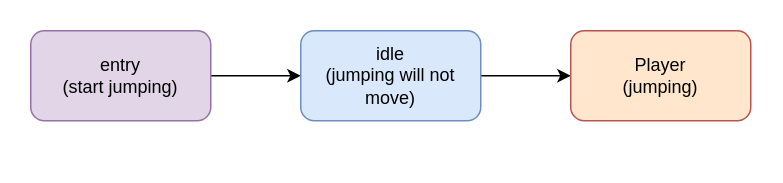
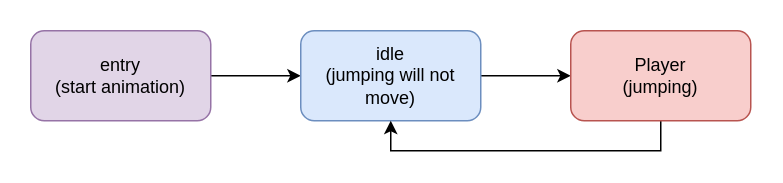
node "entry (start jumping)": label "entry (start jumping)" -> "entry (start animation)"
node "Player (jumping)": fillcolor #ffe6cc -> #f8cecc
edge "Player (jumping)" -> "idle (jumping will not move)": added
